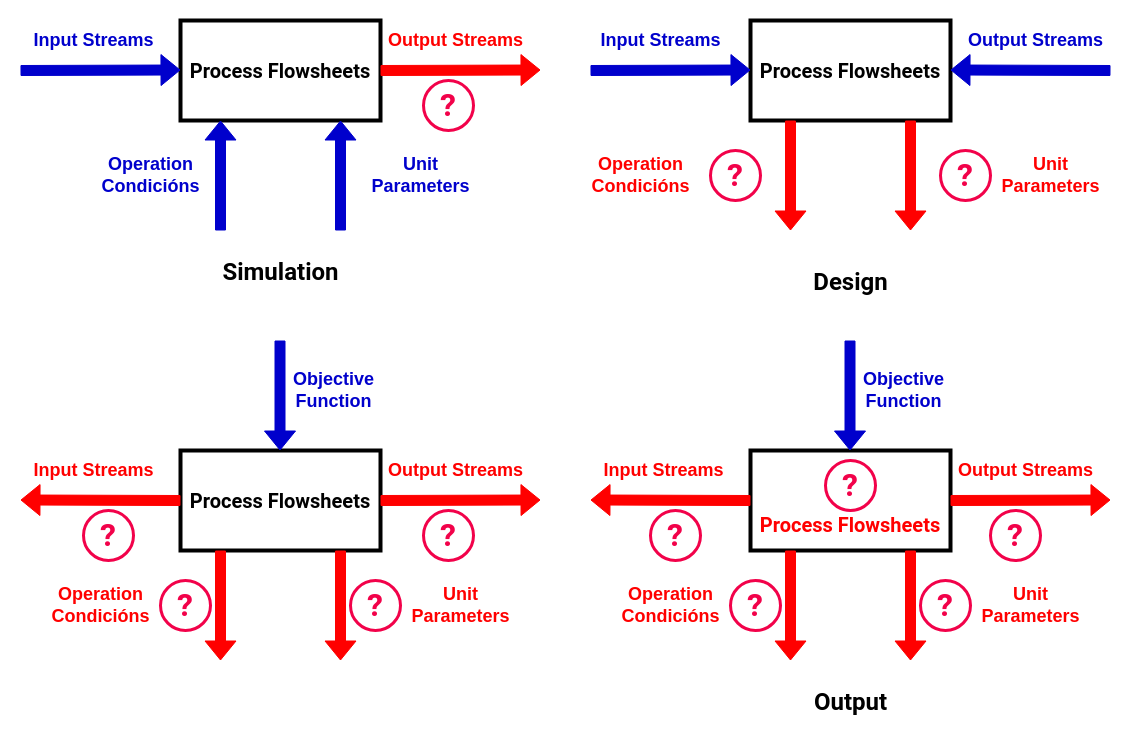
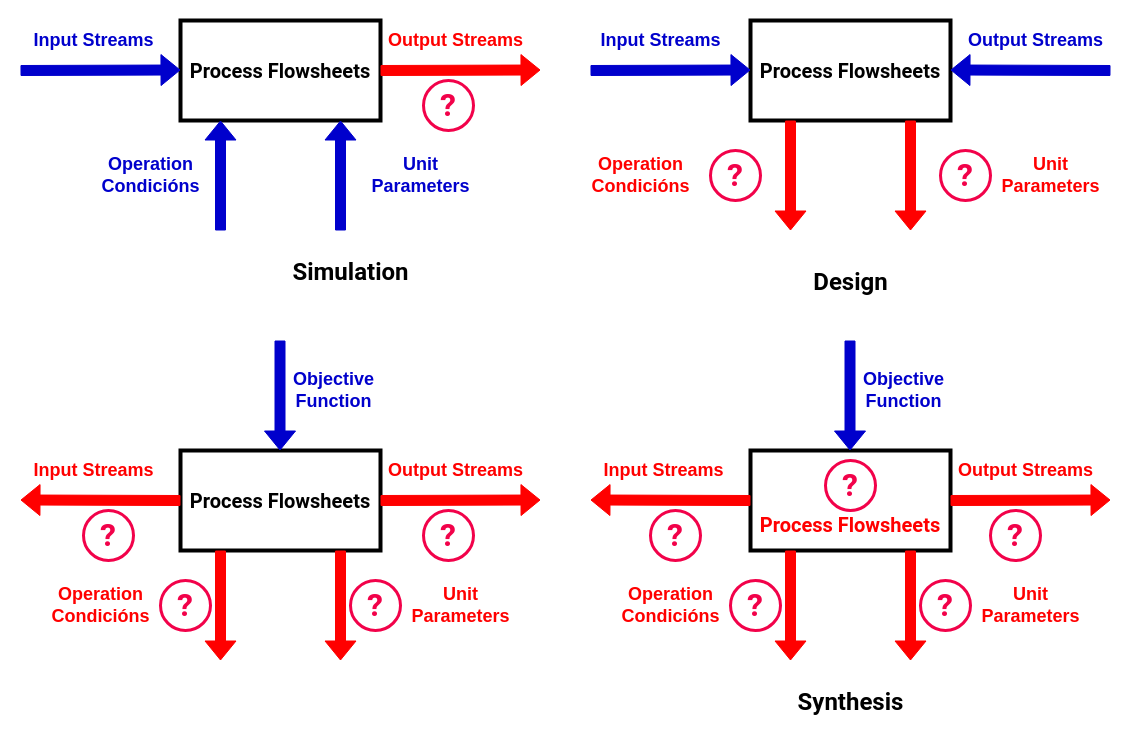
node "Simulation": moved (281, 270) -> (351, 270)
node "Output": label "Output" -> "Synthesis"
